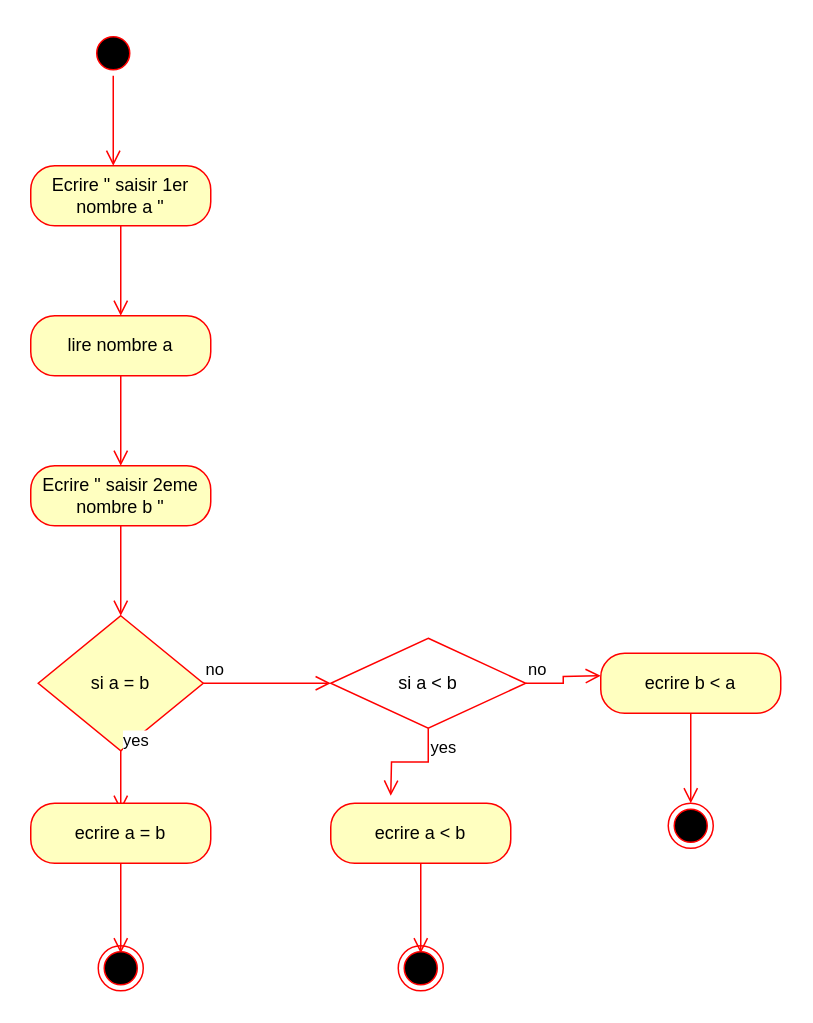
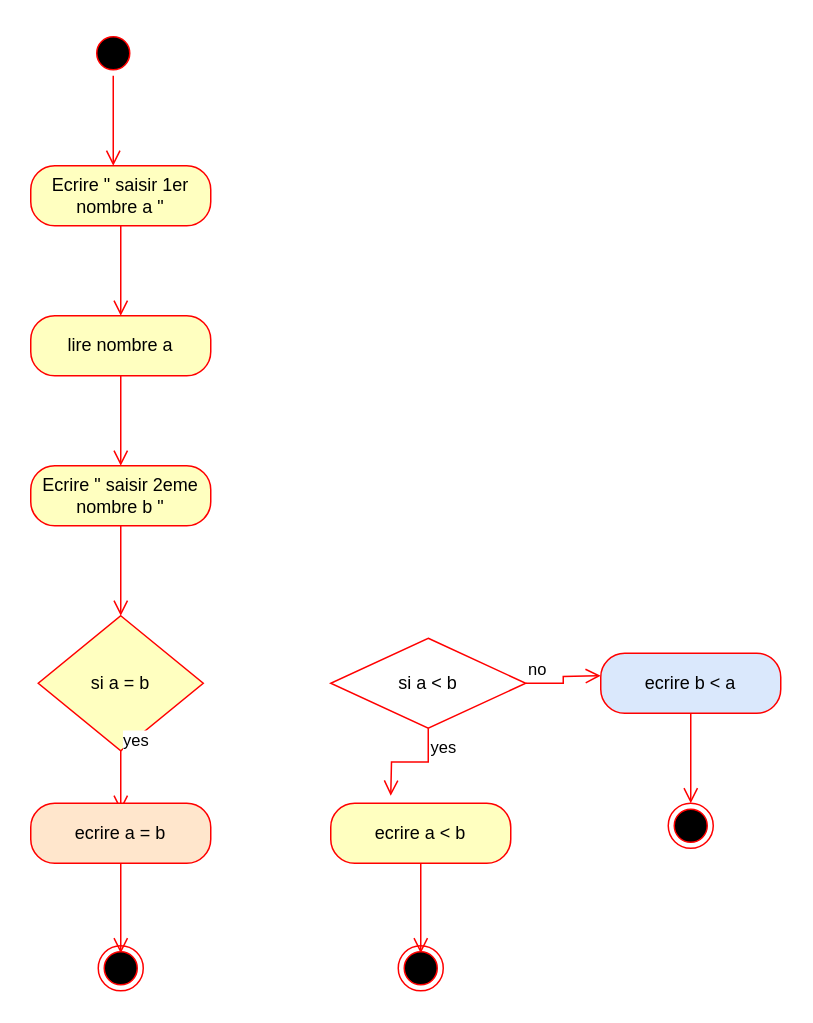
edge "si a = b" -> "si a < b": removed, label "no"
node "ecrire b < a": fillcolor #ffffc0 -> #dae8fc
node "ecrire a = b": fillcolor #ffffc0 -> #ffe6cc
